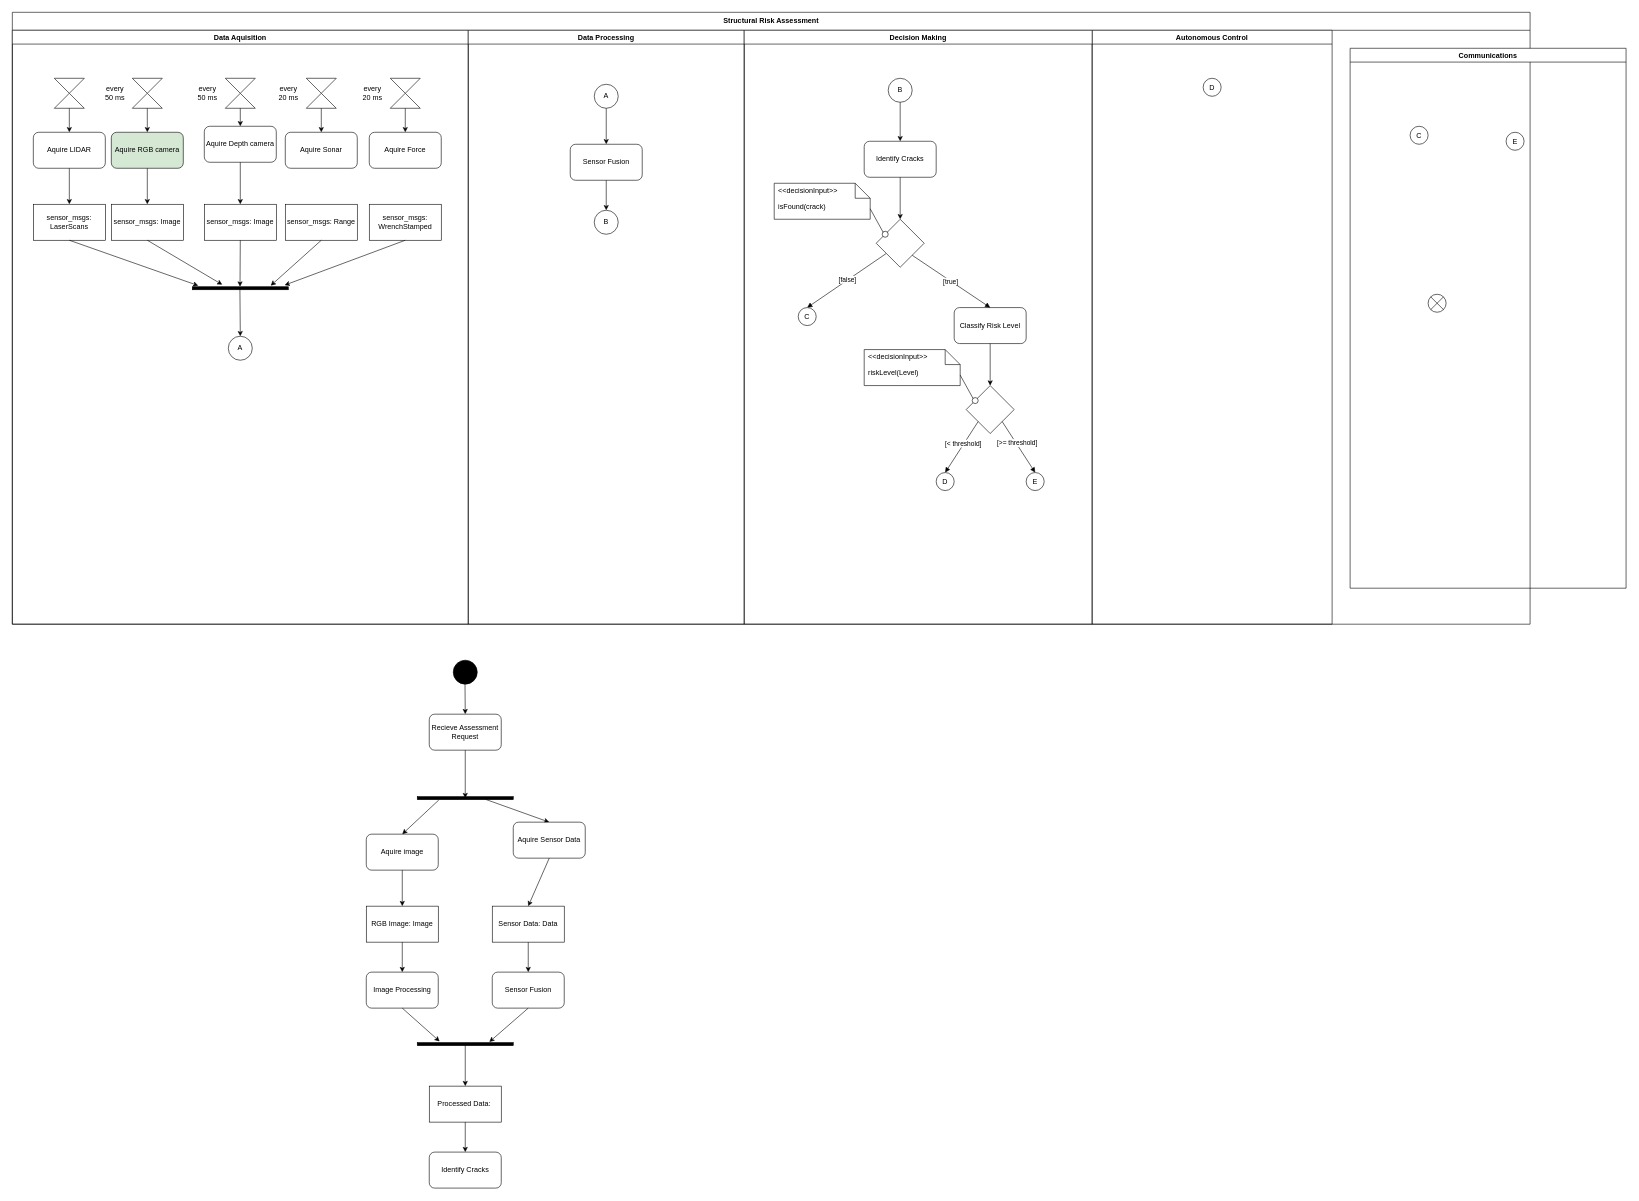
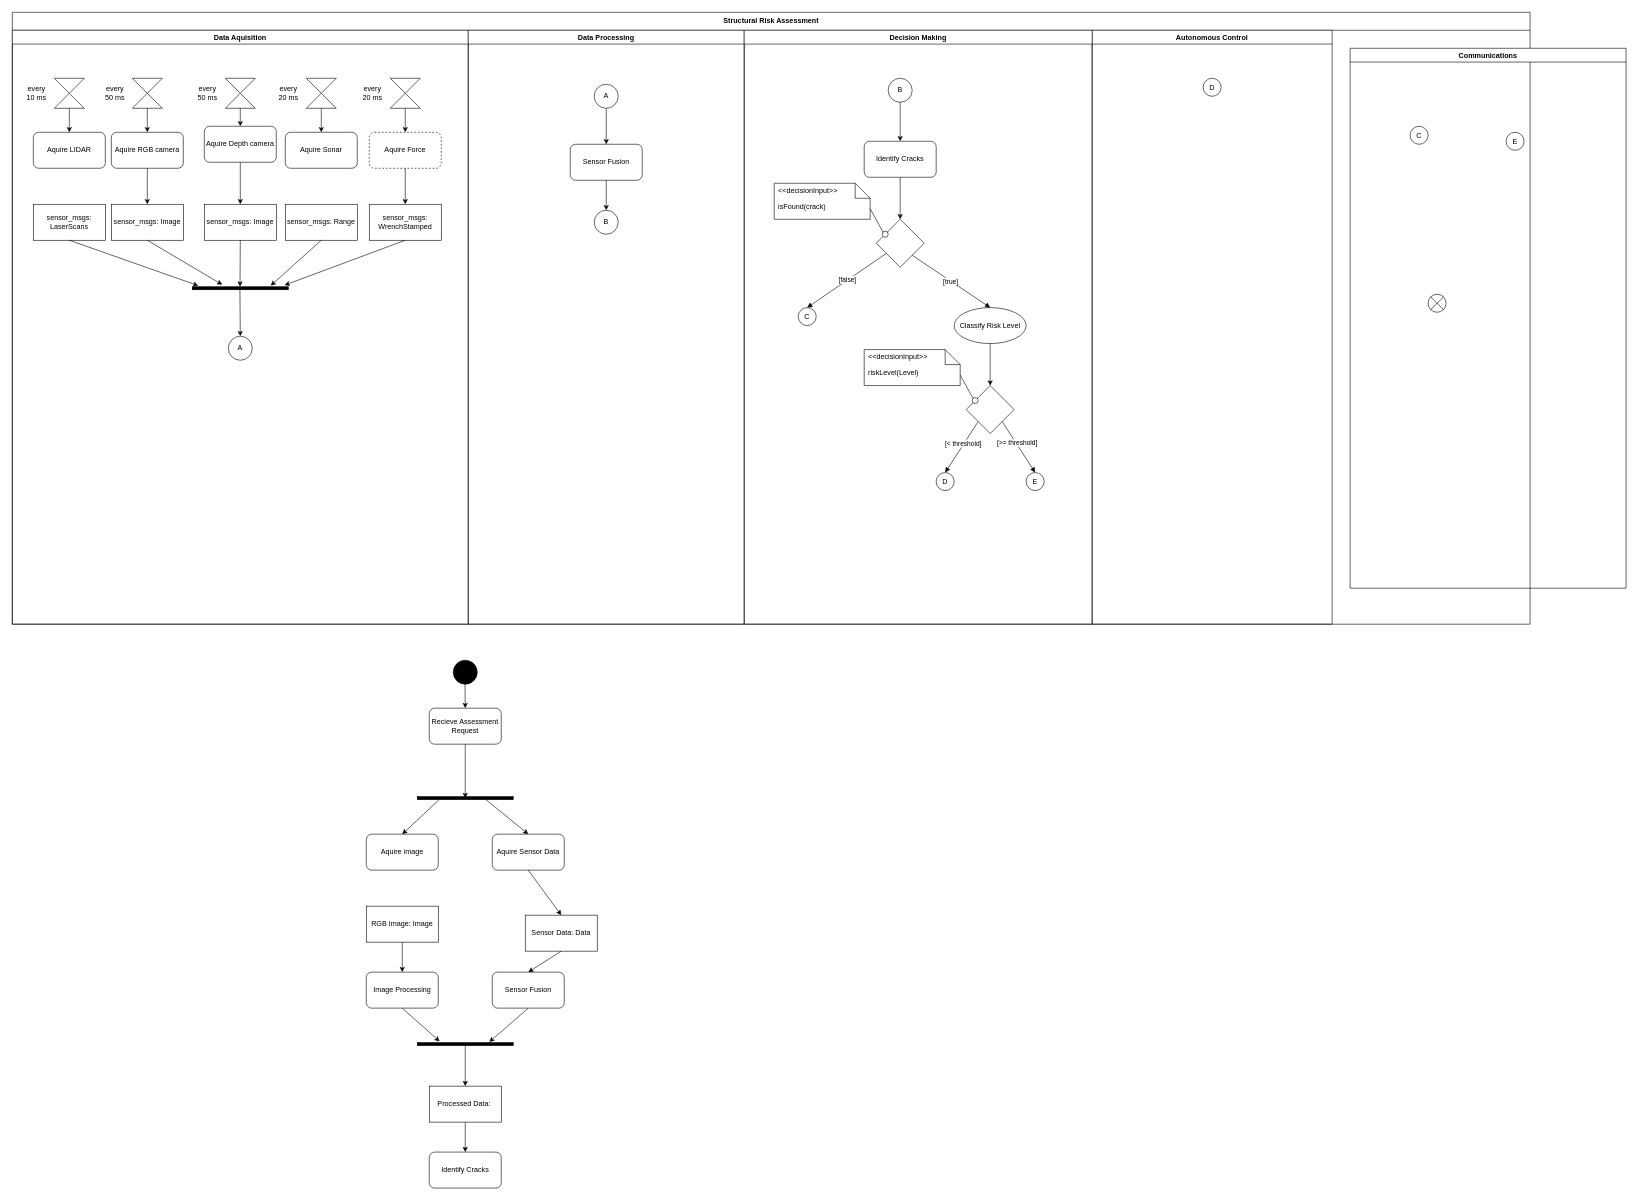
node "every 10 ms": added
node "Aquire RGB camera": fillcolor #d5e8d4 -> #ffffff
node "Aquire Force": style solid -> dashed
edge "Aquire LIDAR" -> "sensor_msgs: LaserScans": removed
edge "Aquire Force" -> "sensor_msgs: WrenchStamped": added
node "Classify Risk Level": shape rounded rectangle -> ellipse
node "Recieve Assessment Request": moved (465, 732) -> (465, 726)
node "Aquire Sensor Data": moved (549, 840) -> (528, 852)
edge "Aquire image" -> "RGB Image: Image": removed
node "Sensor Data: Data": moved (528, 924) -> (561, 933)
